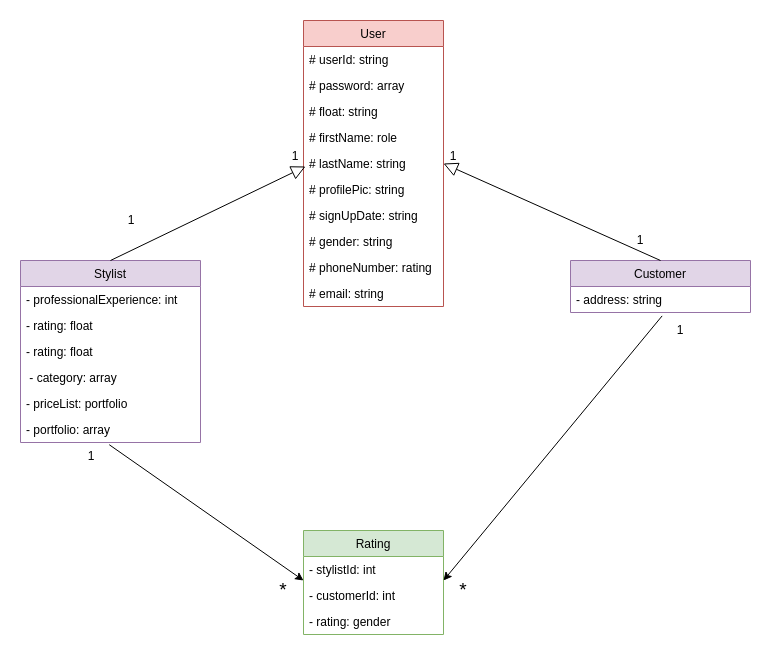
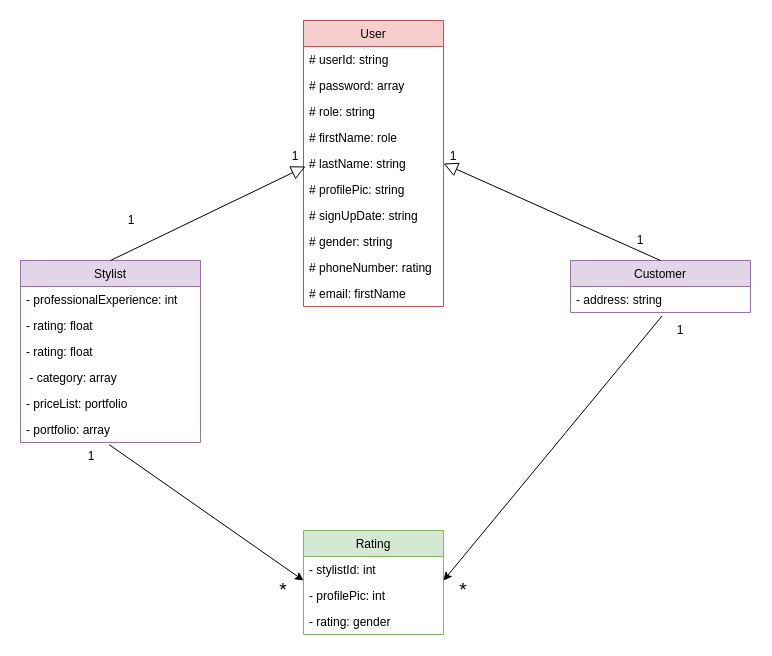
node "# float: string": label "# float: string" -> "# role: string"
node "# email: string": label "# email: string" -> "# email: firstName"
node "- customerId: int": label "- customerId: int" -> "- profilePic: int"
